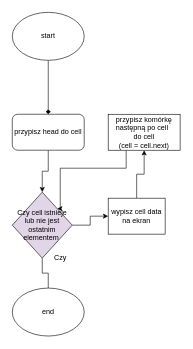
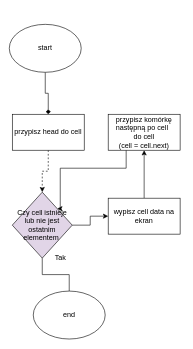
node "start": moved (48, 36) -> (45, 48)
node "przypisz head do cell": shape rounded rectangle -> rectangle
edge "przypisz head do cell" -> "Czy cell istnieje lub nie jest ostatnim elementem": style solid -> dashed
node "wypisz cell data na ekran": size 57x36 -> 72x36
node "Czy": label "Czy" -> "Tak"
node "end": moved (48, 312) -> (69, 315)
